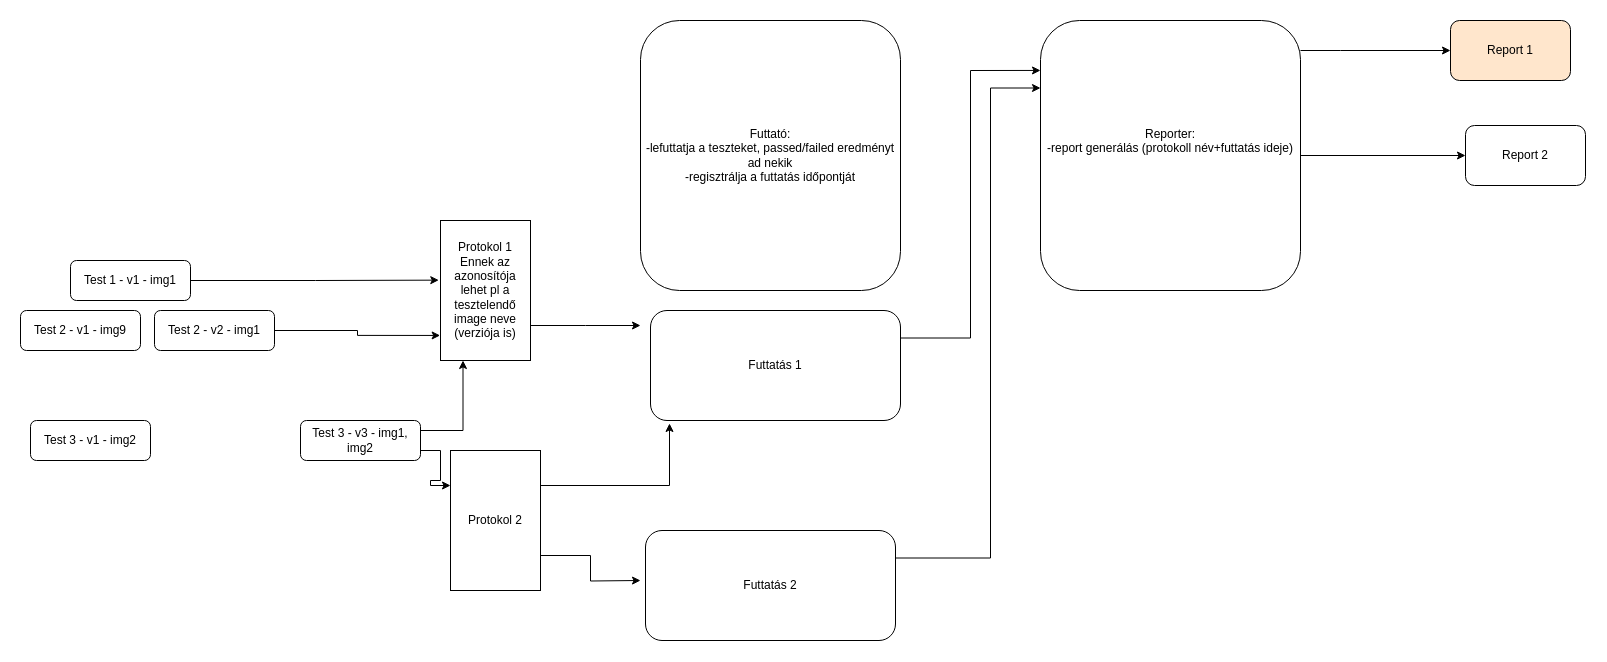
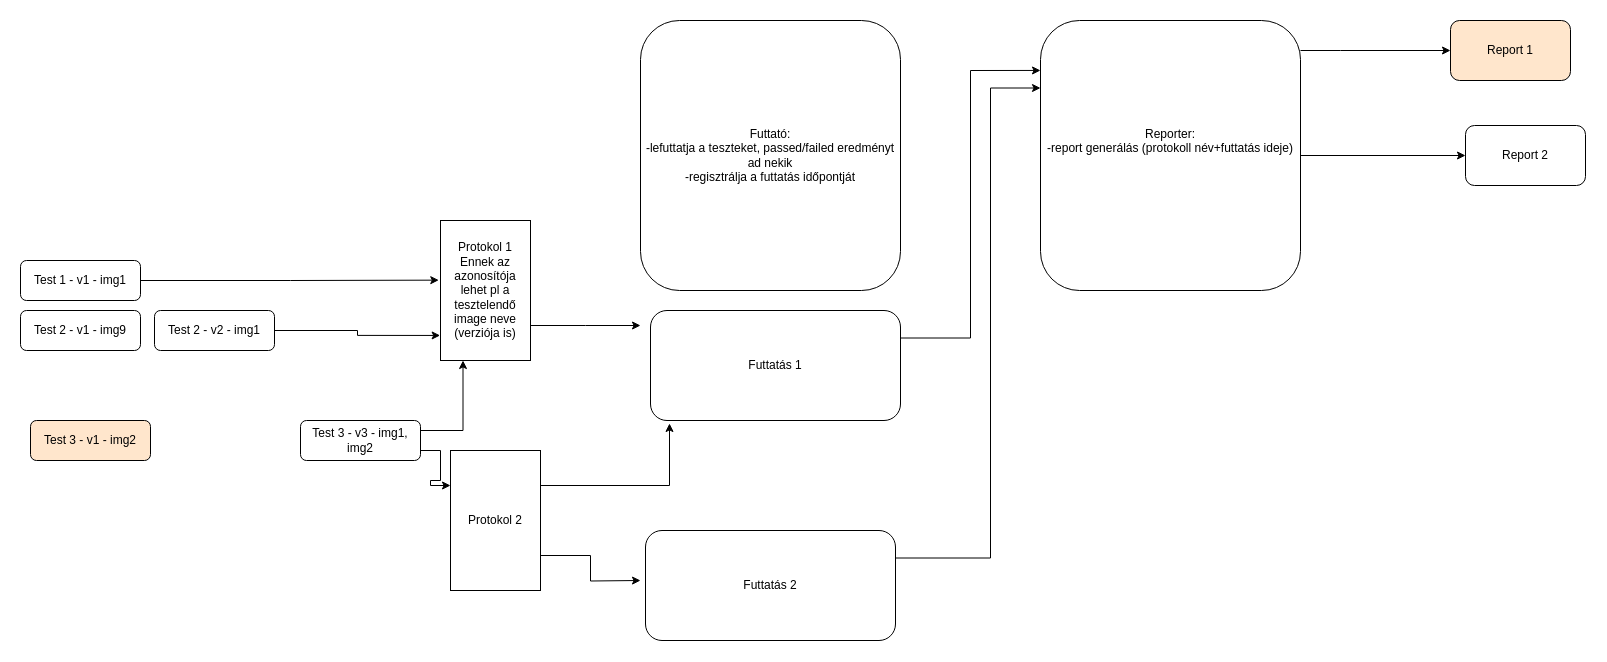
node "Test 1 - v1 - img1": moved (131, 281) -> (81, 281)
node "Test 3 - v1 - img2": fillcolor #ffffff -> #ffe6cc
